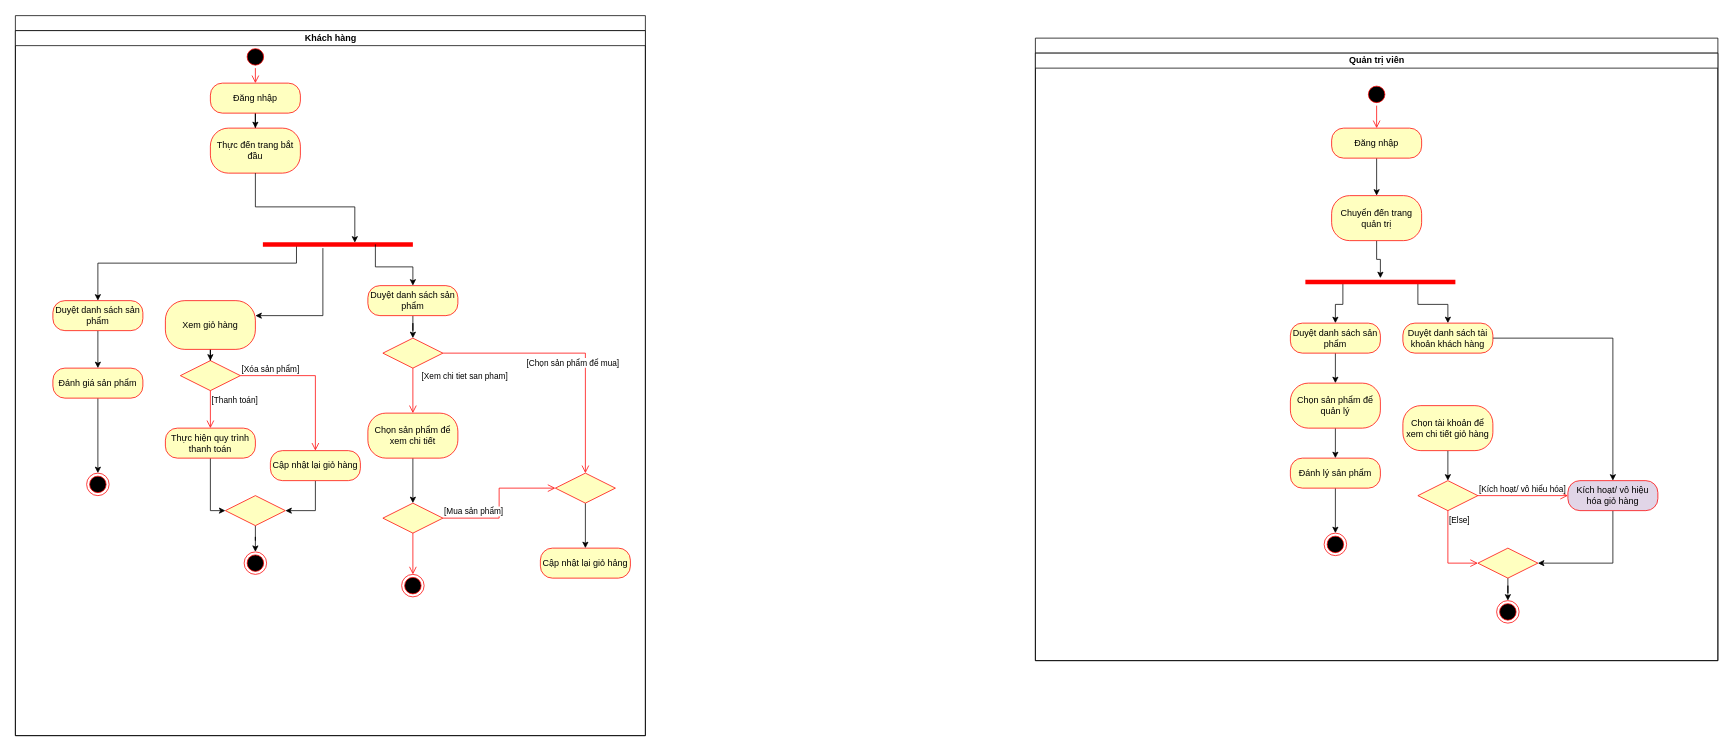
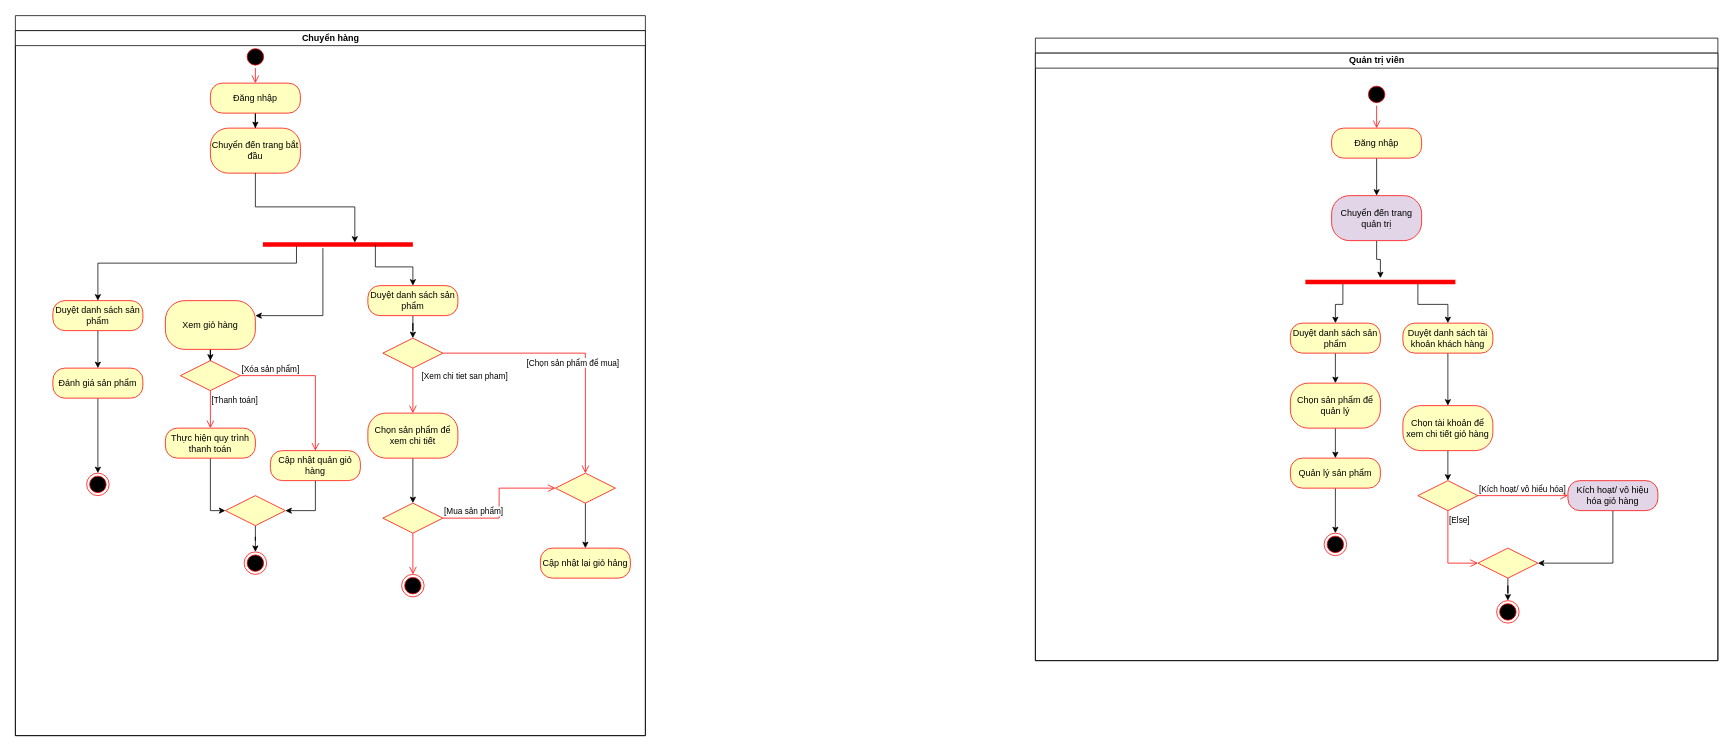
node "Khách hàng": label "Khách hàng" -> "Chuyển hàng"
node "Thực đến trang bắt đầu": label "Thực đến trang bắt đầu" -> "Chuyển đến trang bắt đầu"
node "Chuyển đến trang quản trị": fillcolor #ffffc0 -> #e1d5e7
edge "Duyệt danh sách tài khoản khách hàng" -> "Kích hoạt/ vô hiệu hóa giỏ hàng": now "Duyệt danh sách tài khoản khách hàng" -> "Chọn tài khoản để xem chi tiết giỏ hàng"
node "Cập nhật lại giỏ hàng": label "Cập nhật lại giỏ hàng" -> "Cập nhật quản giỏ hàng"
node "Đánh lý sản phẩm": label "Đánh lý sản phẩm" -> "Quản lý sản phẩm"
